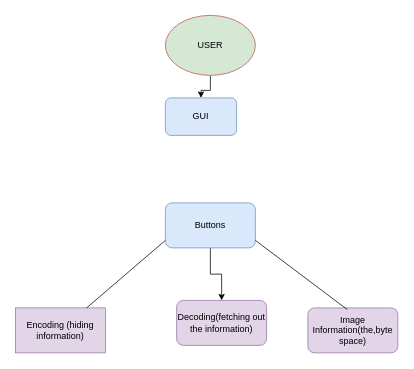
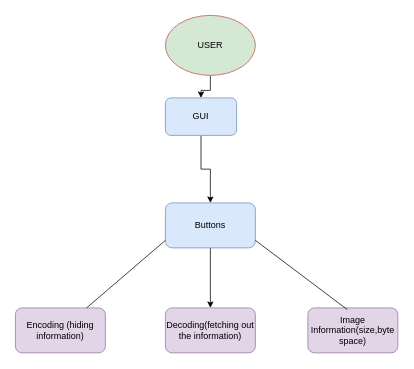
edge "GUI" -> "Buttons": added
node "Decoding(fetching out the information)": moved (222, 323) -> (210, 330)
node "Encoding (hiding information)": shape rectangle -> rounded rectangle
node "Image Information(the,byte space)": label "Image Information(the,byte space)" -> "Image Information(size,byte space)"
